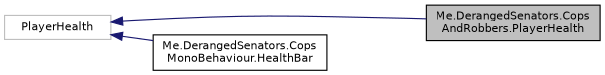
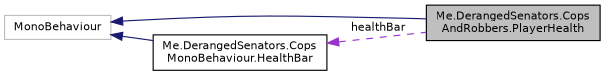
node "PlayerHealth": label "PlayerHealth" -> "MonoBehaviour"
edge "Me.DerangedSenators.Cops AndRobbers.PlayerHealth" -> "Me.DerangedSenators.Cops MonoBehaviour.HealthBar": added, label "healthBar"
